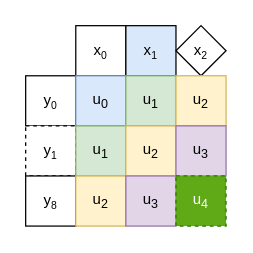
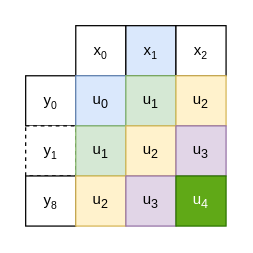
node "x2": shape diamond -> rectangle
node "u4": style dashed -> solid
